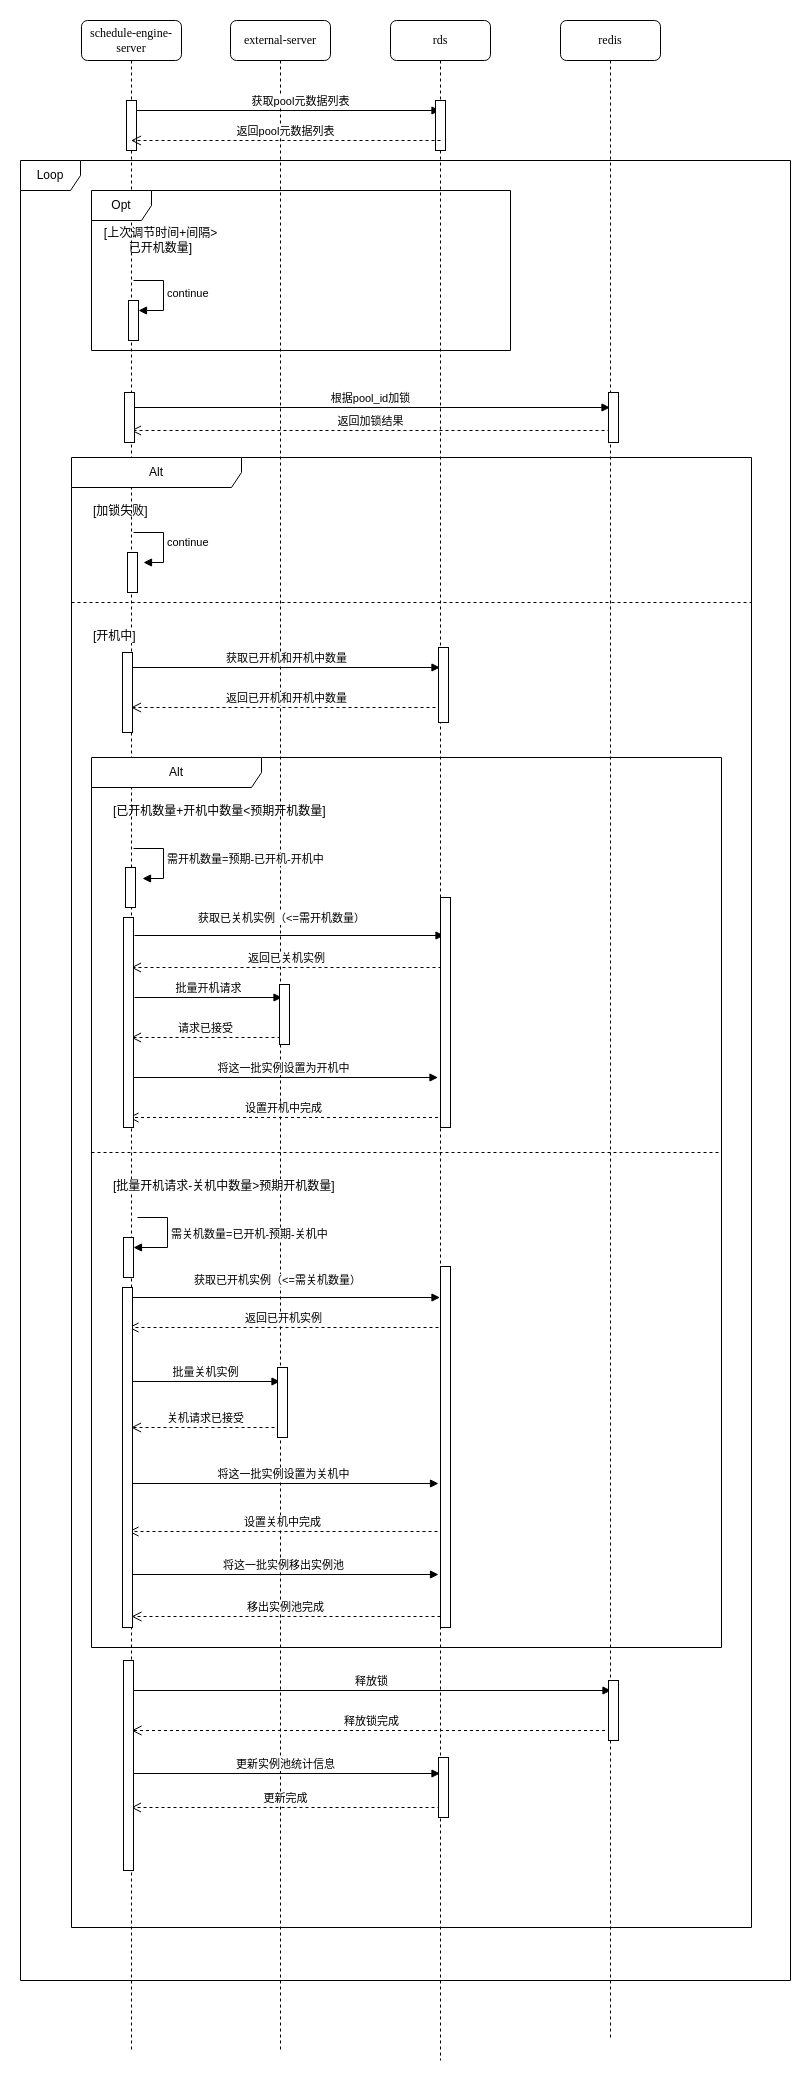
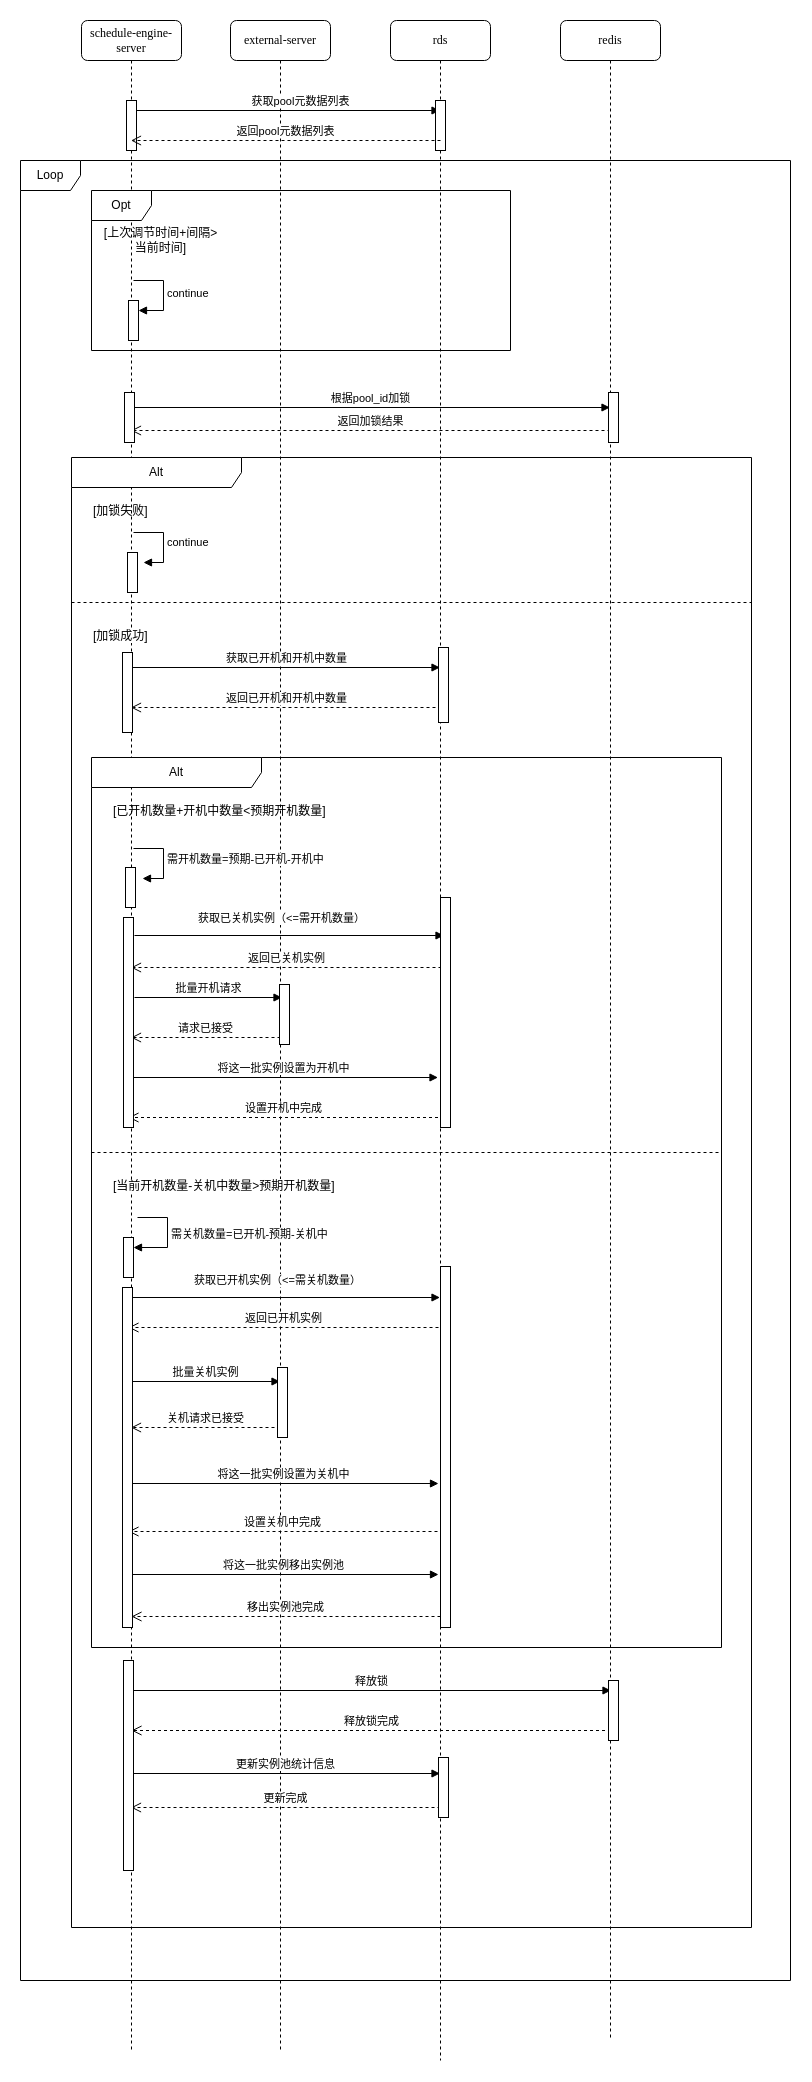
node "[上次调节时间+间隔>已开机数量]": label "[上次调节时间+间隔>已开机数量]" -> "[上次调节时间+间隔>当前时间]"
node "[开机中]": label "[开机中]" -> "[加锁成功]"
node "[批量开机请求-关机中数量>预期开机数量]": label "[批量开机请求-关机中数量>预期开机数量]" -> "[当前开机数量-关机中数量>预期开机数量]"
